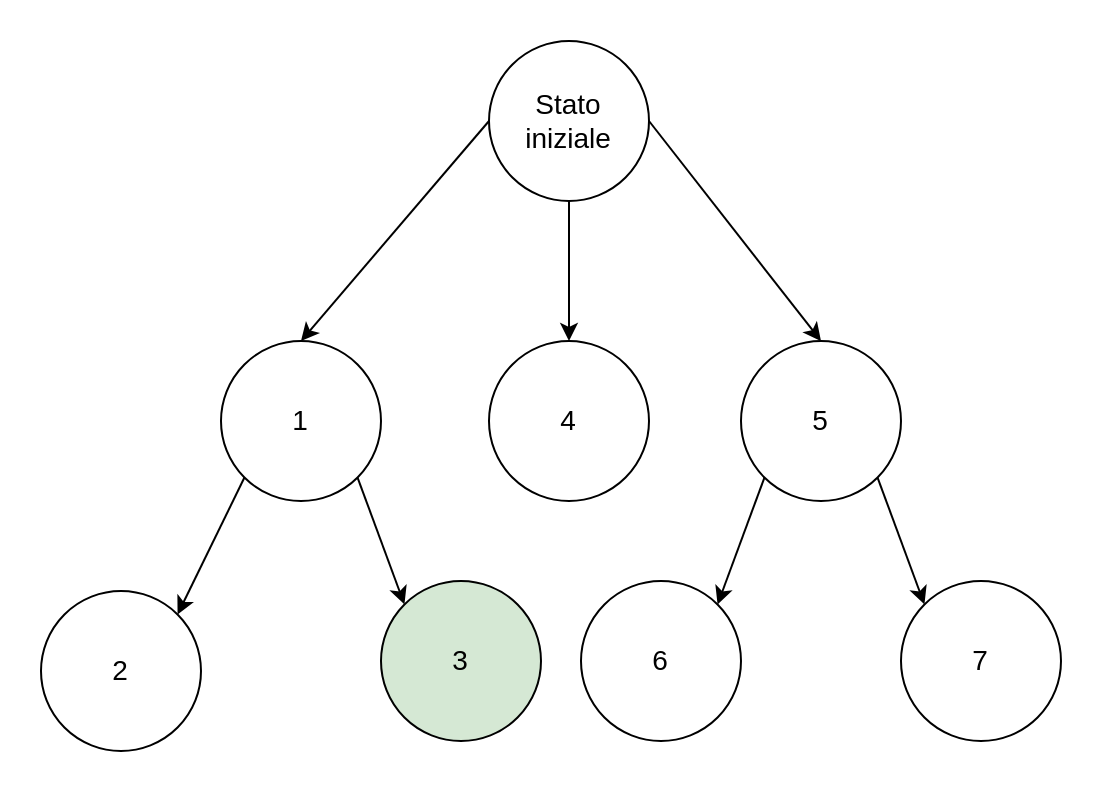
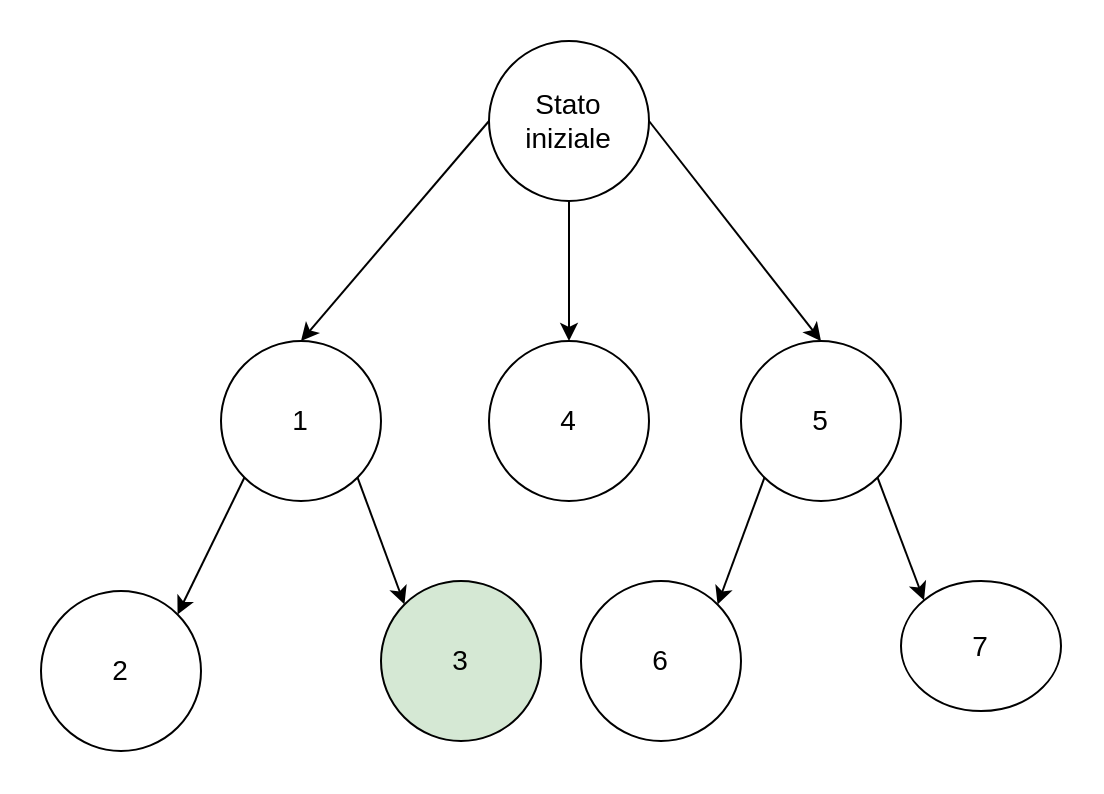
node "7": size 160x160 -> 160x130
